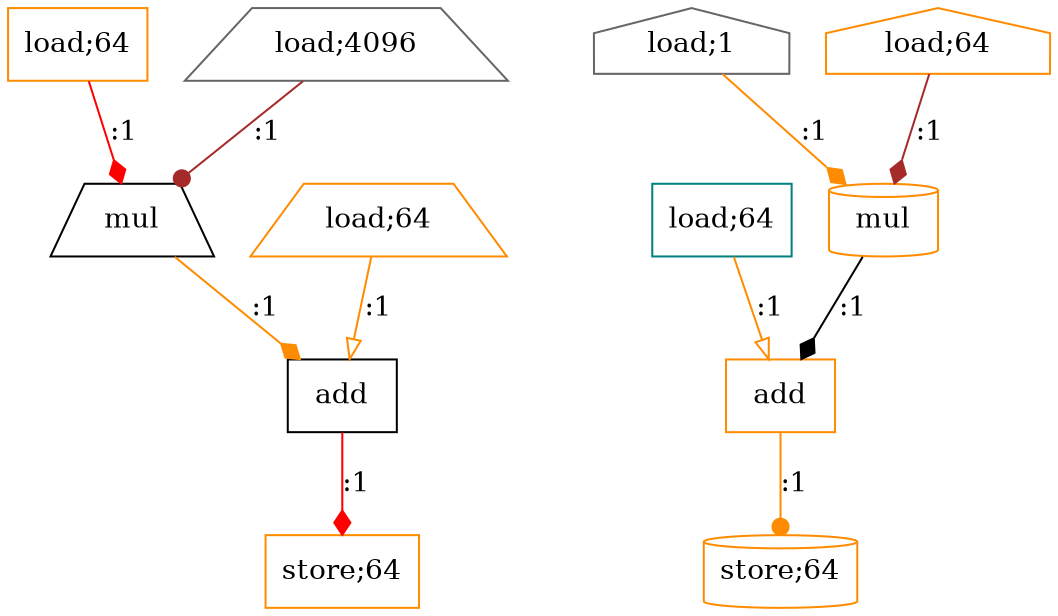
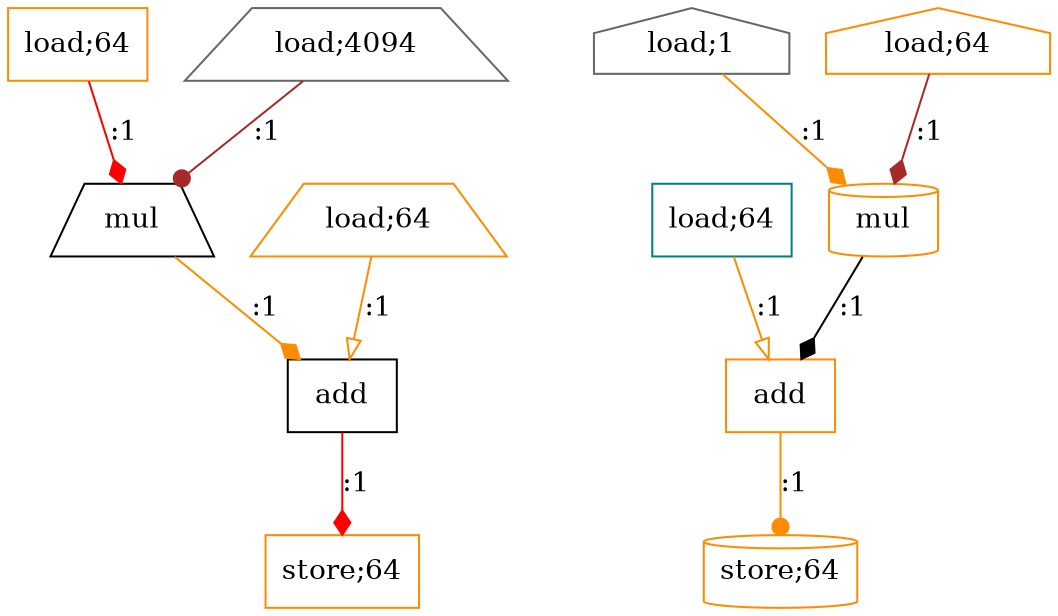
node "load;4096": label "load;4096" -> "load;4094"
